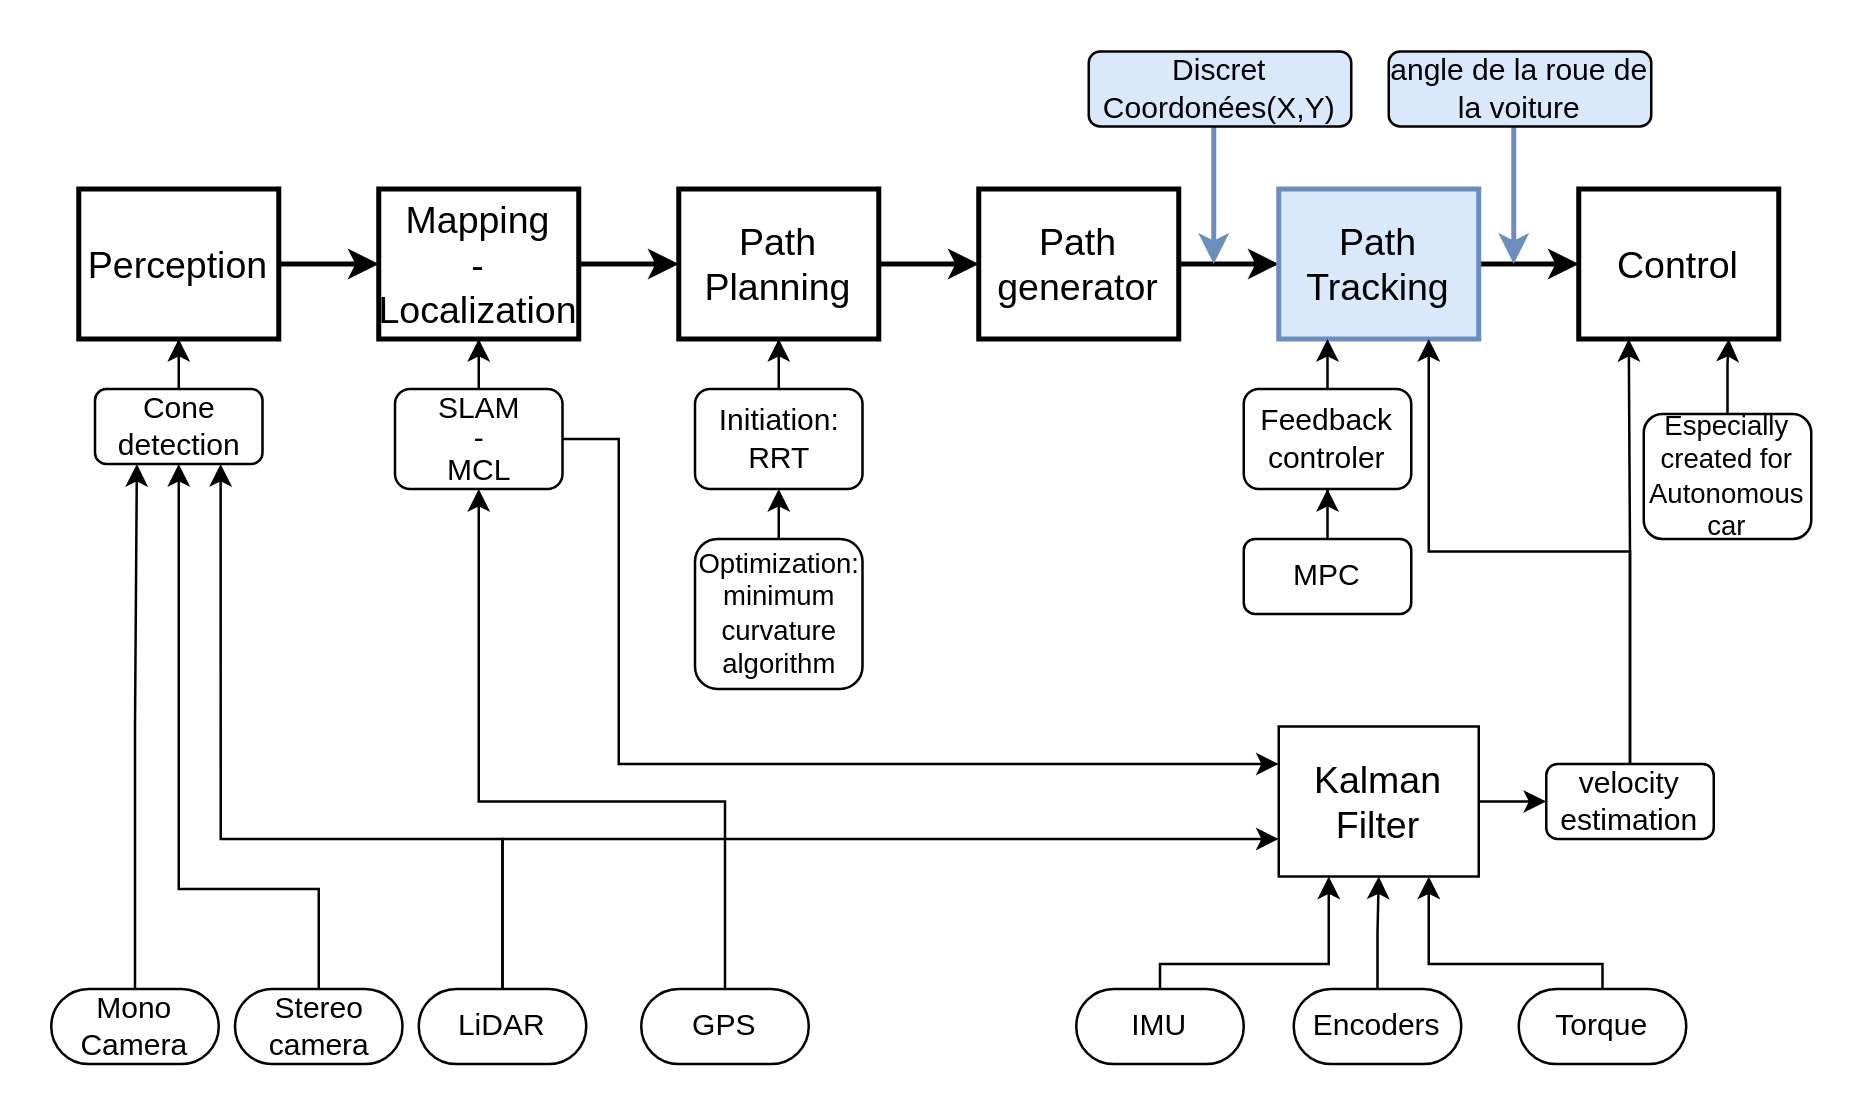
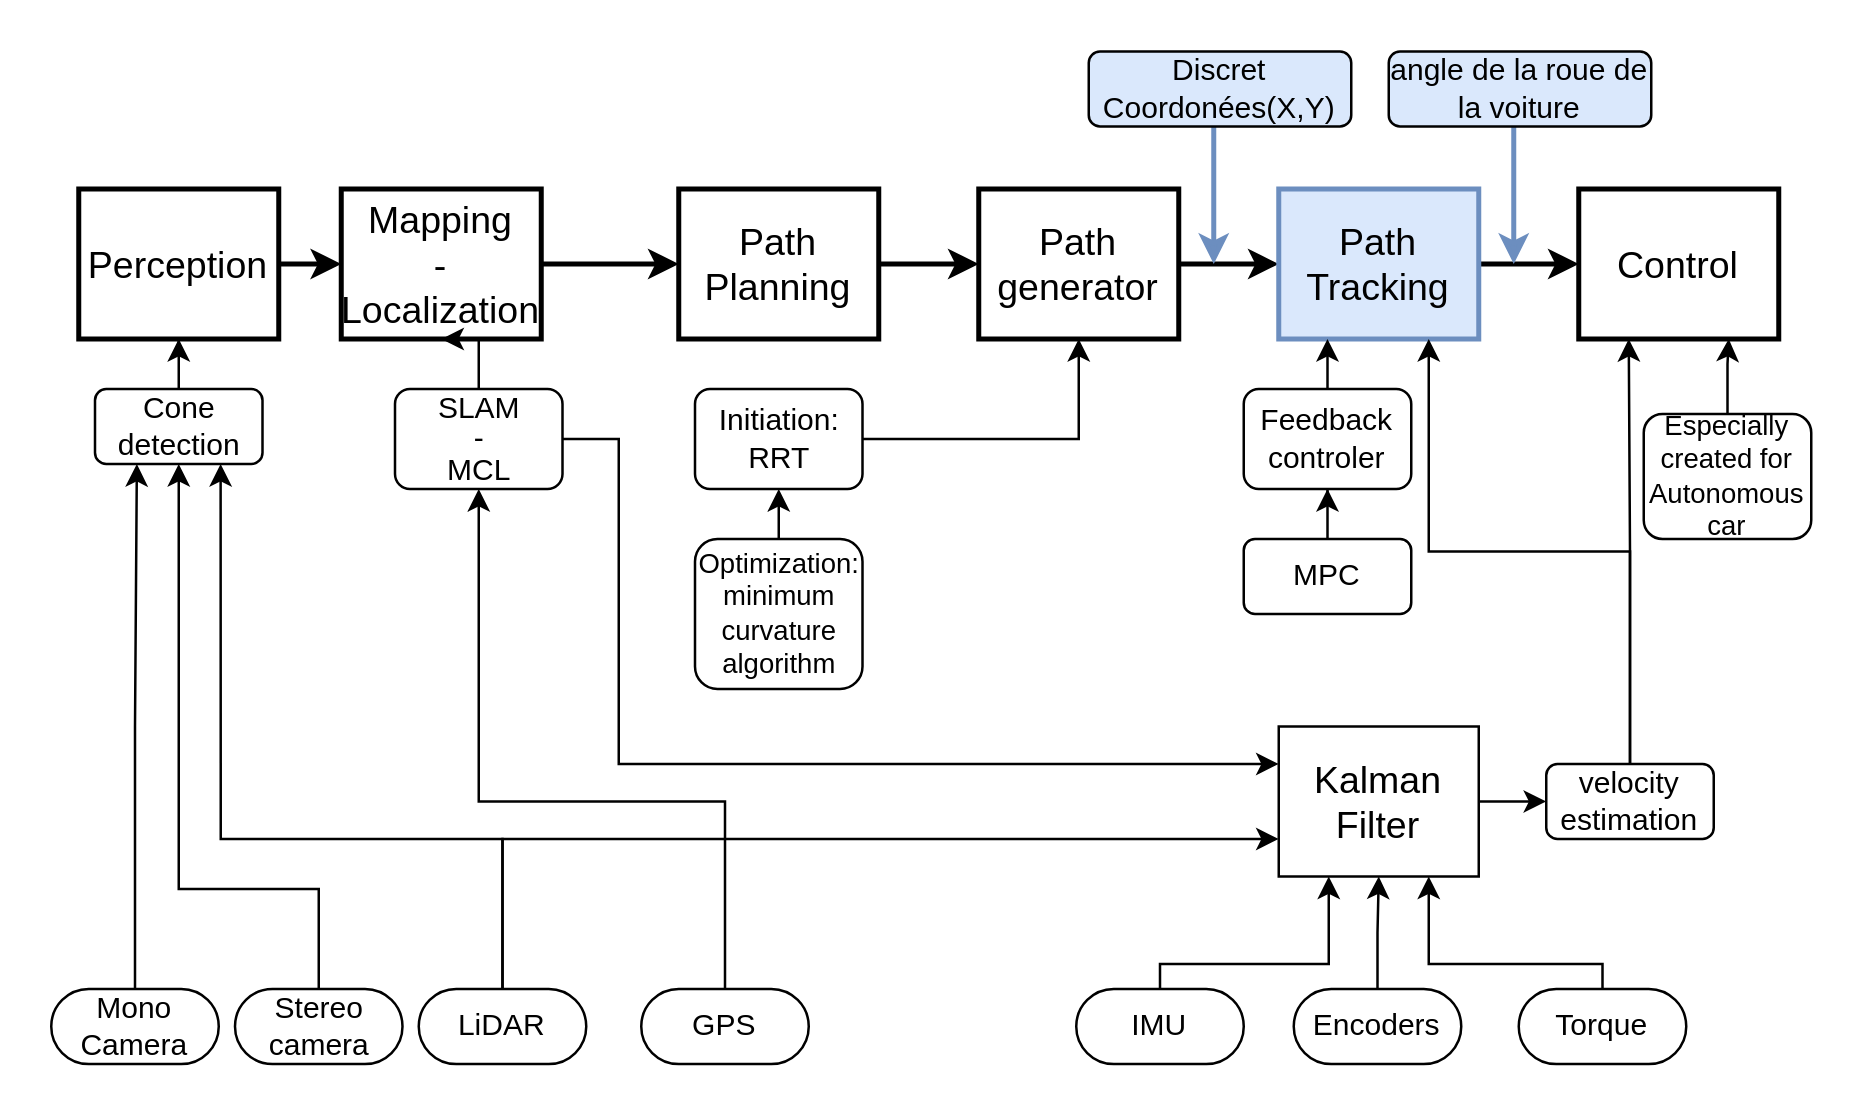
node "Mapping - Localization": moved (479, 264) -> (441, 264)
edge "Initiation: RRT" -> "Path Planning": now "Initiation: RRT" -> "Path generator"
